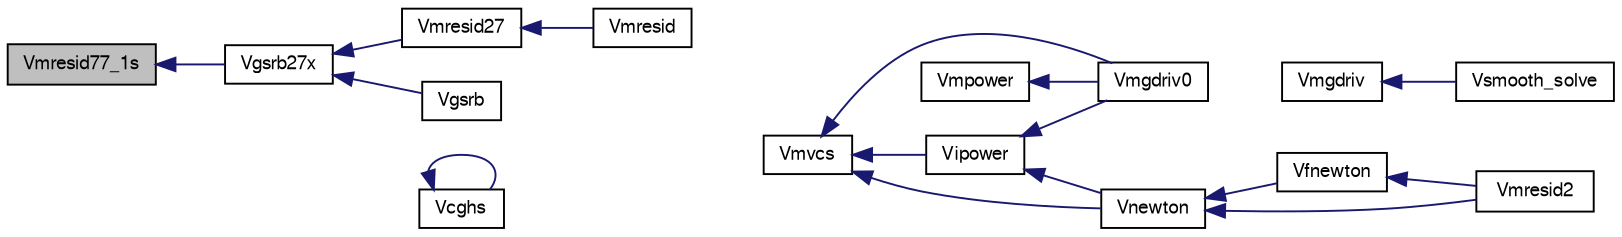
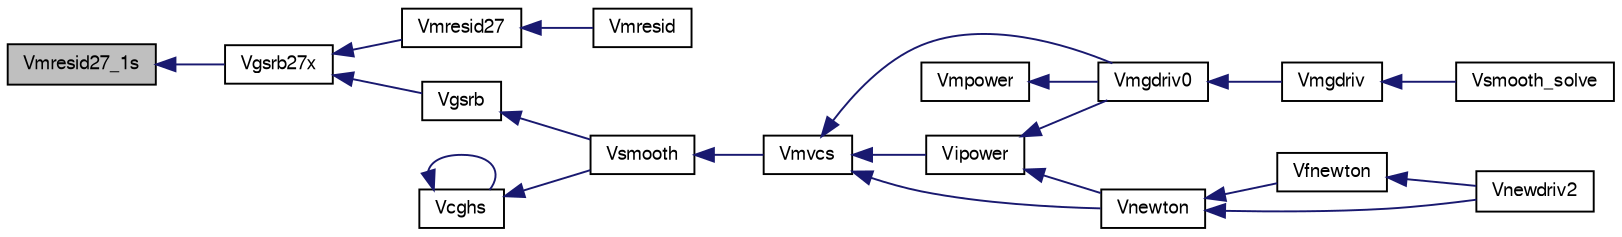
node "Vmresid77_1s": label "Vmresid77_1s" -> "Vmresid27_1s"
edge "Vmgdriv" -> "Vmgdriv0": added
node "Vsmooth": added
node "Vmresid2": label "Vmresid2" -> "Vnewdriv2"
